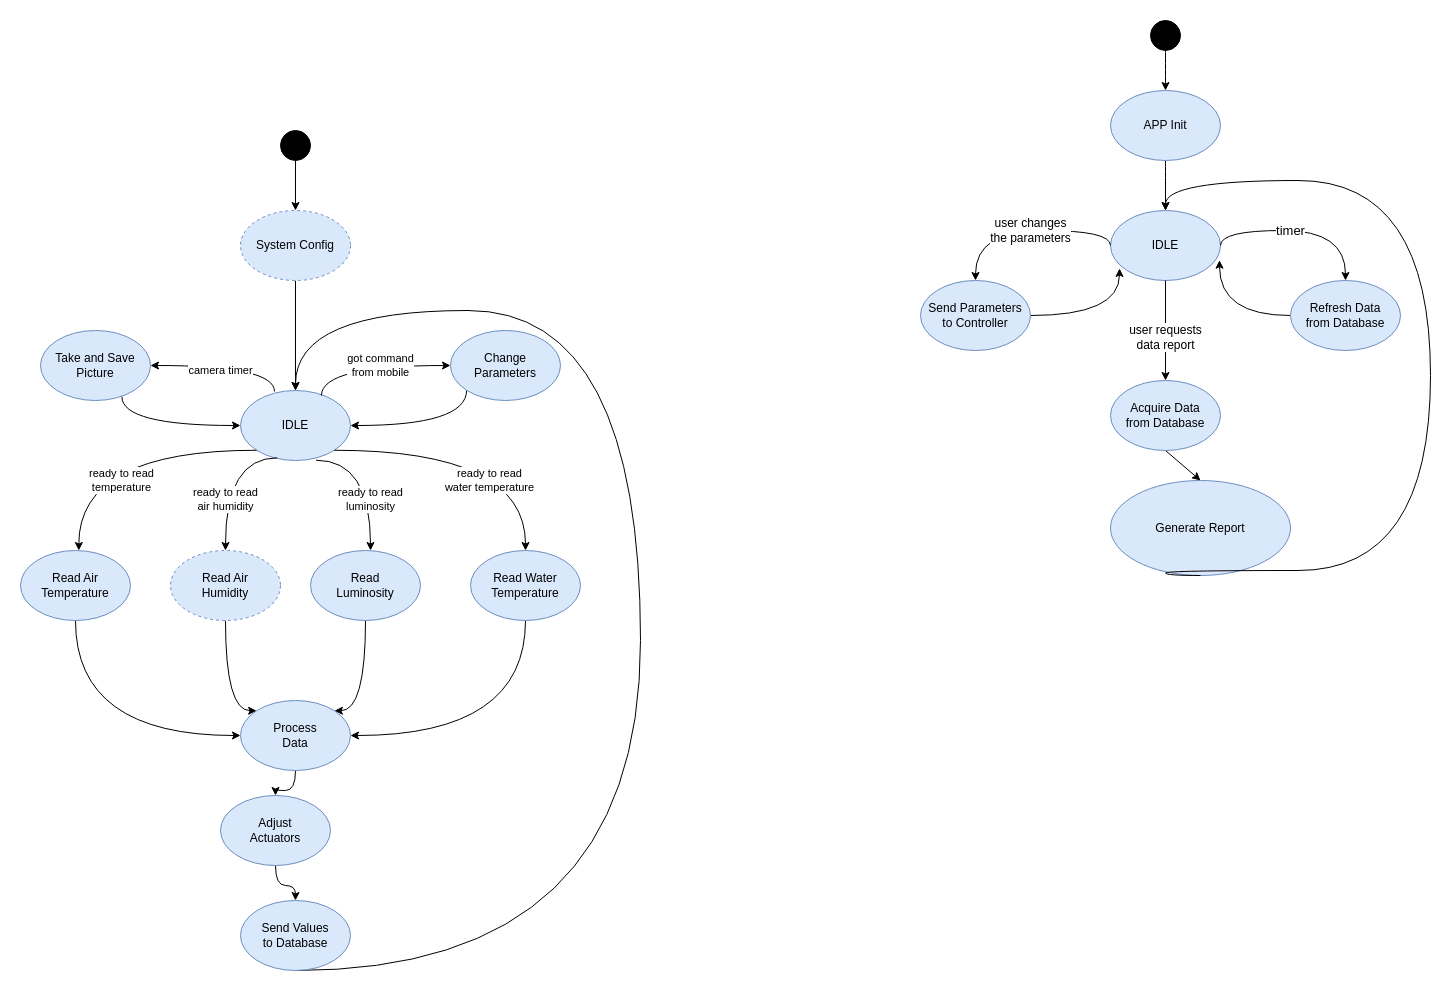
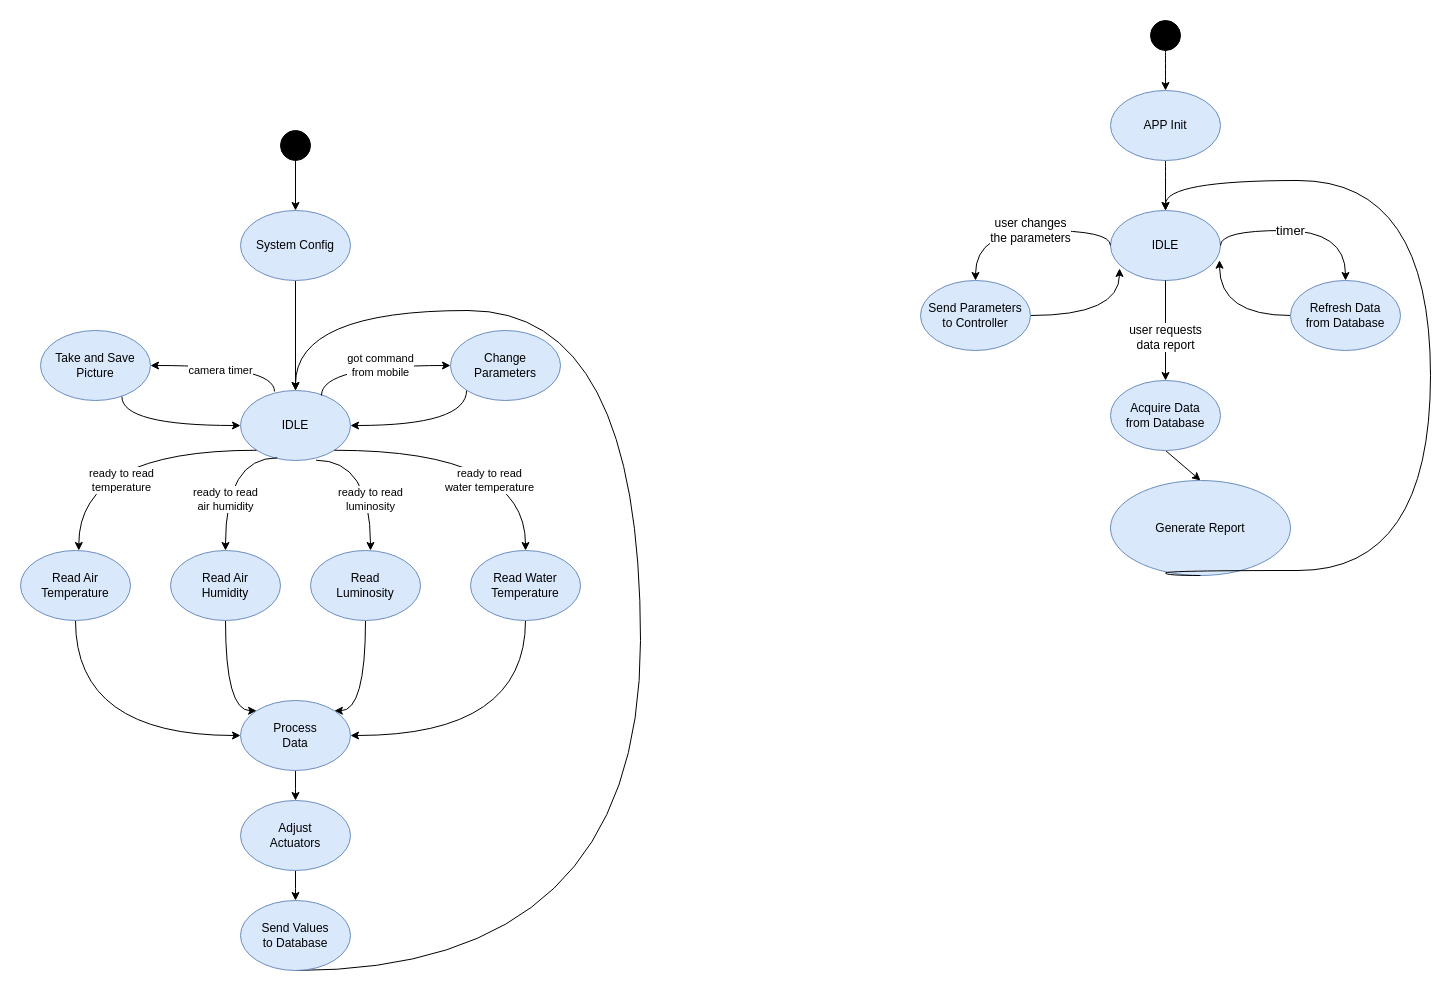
node "System Config": style dashed -> solid
node "Read Air Humidity": style dashed -> solid
node "Adjust Actuators": moved (276, 831) -> (296, 836)
